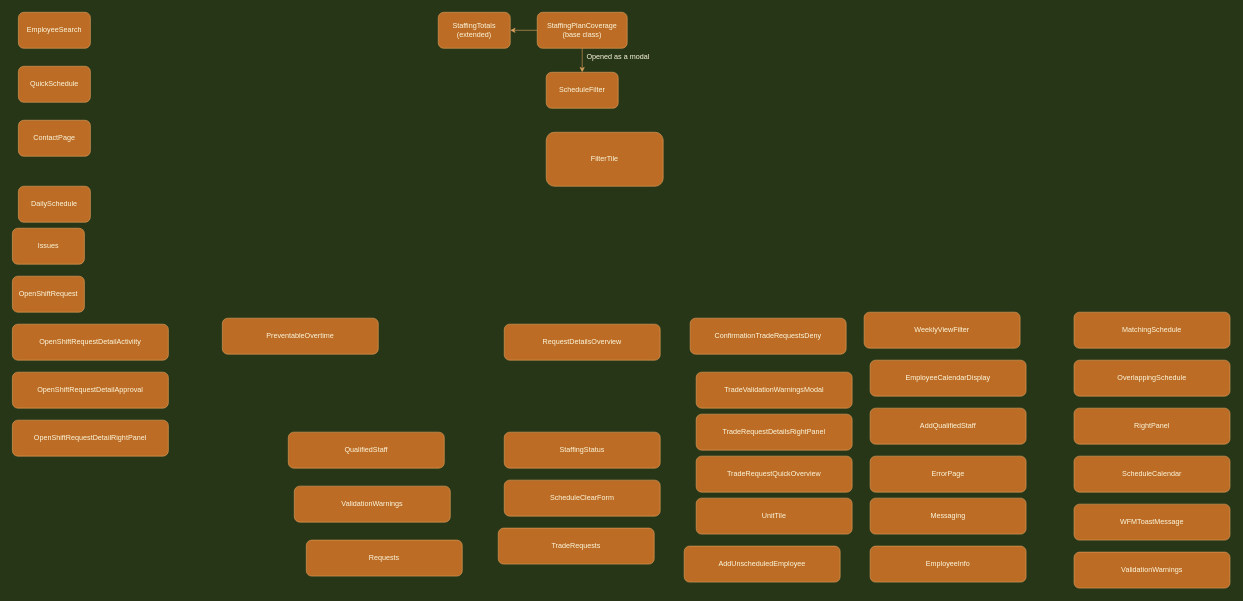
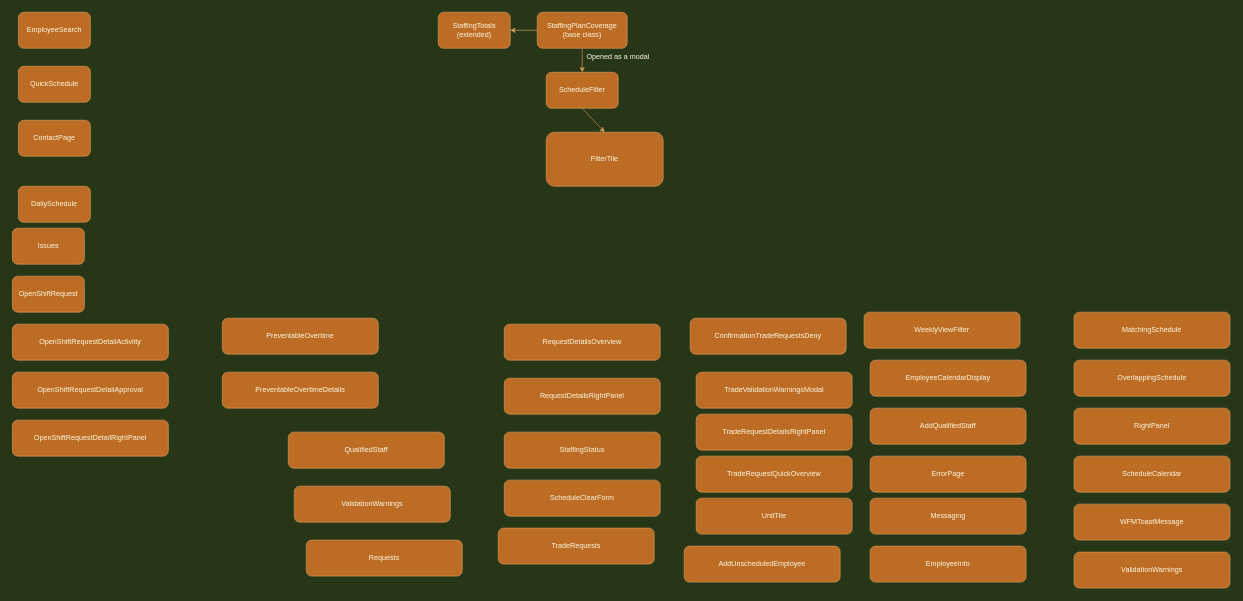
edge "ScheduleFilter" -> "FilterTile": added
node "PreventableOvertimeDetails": added
node "RequestDetailsRightPanel": added
